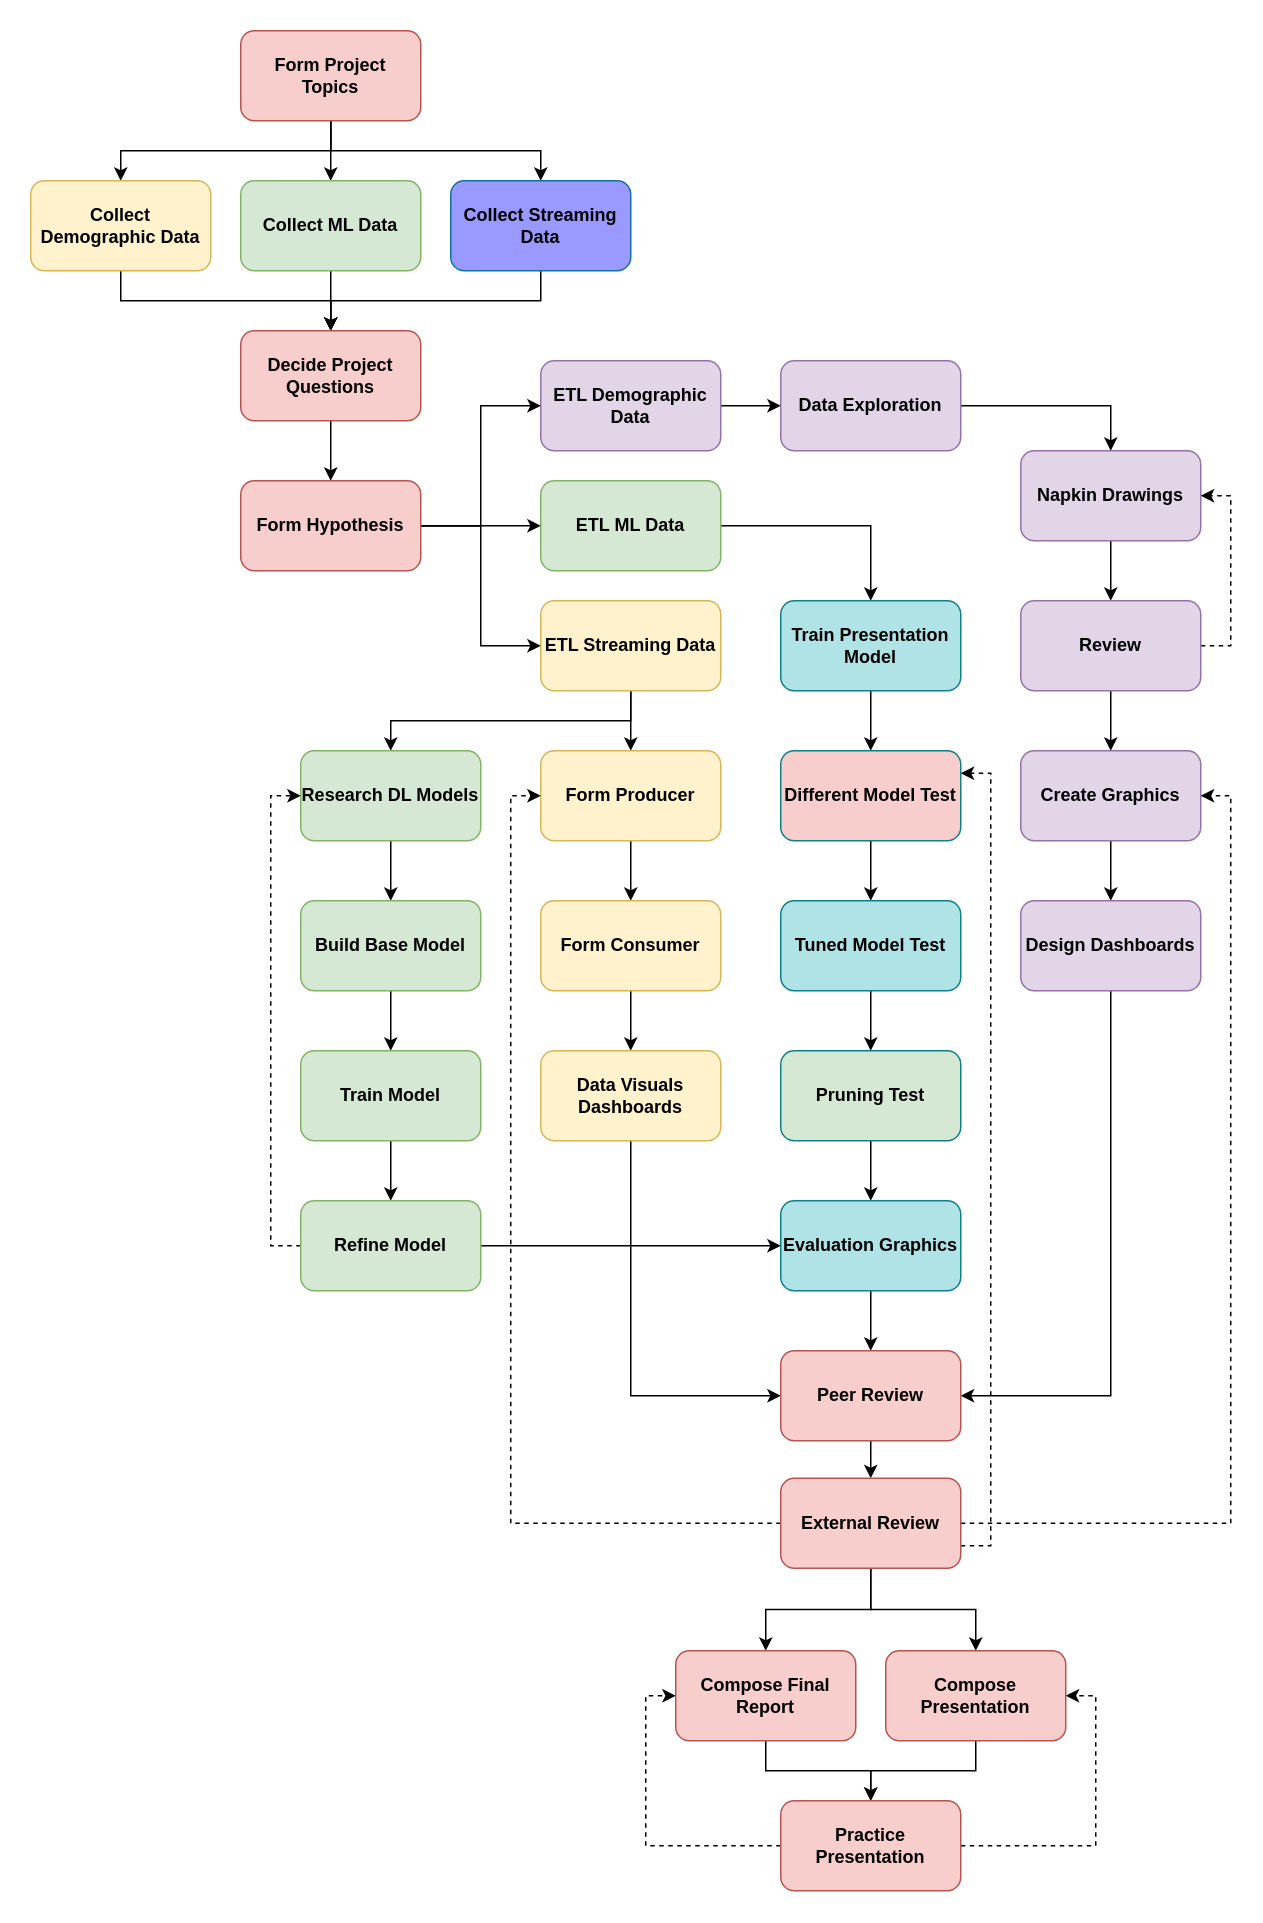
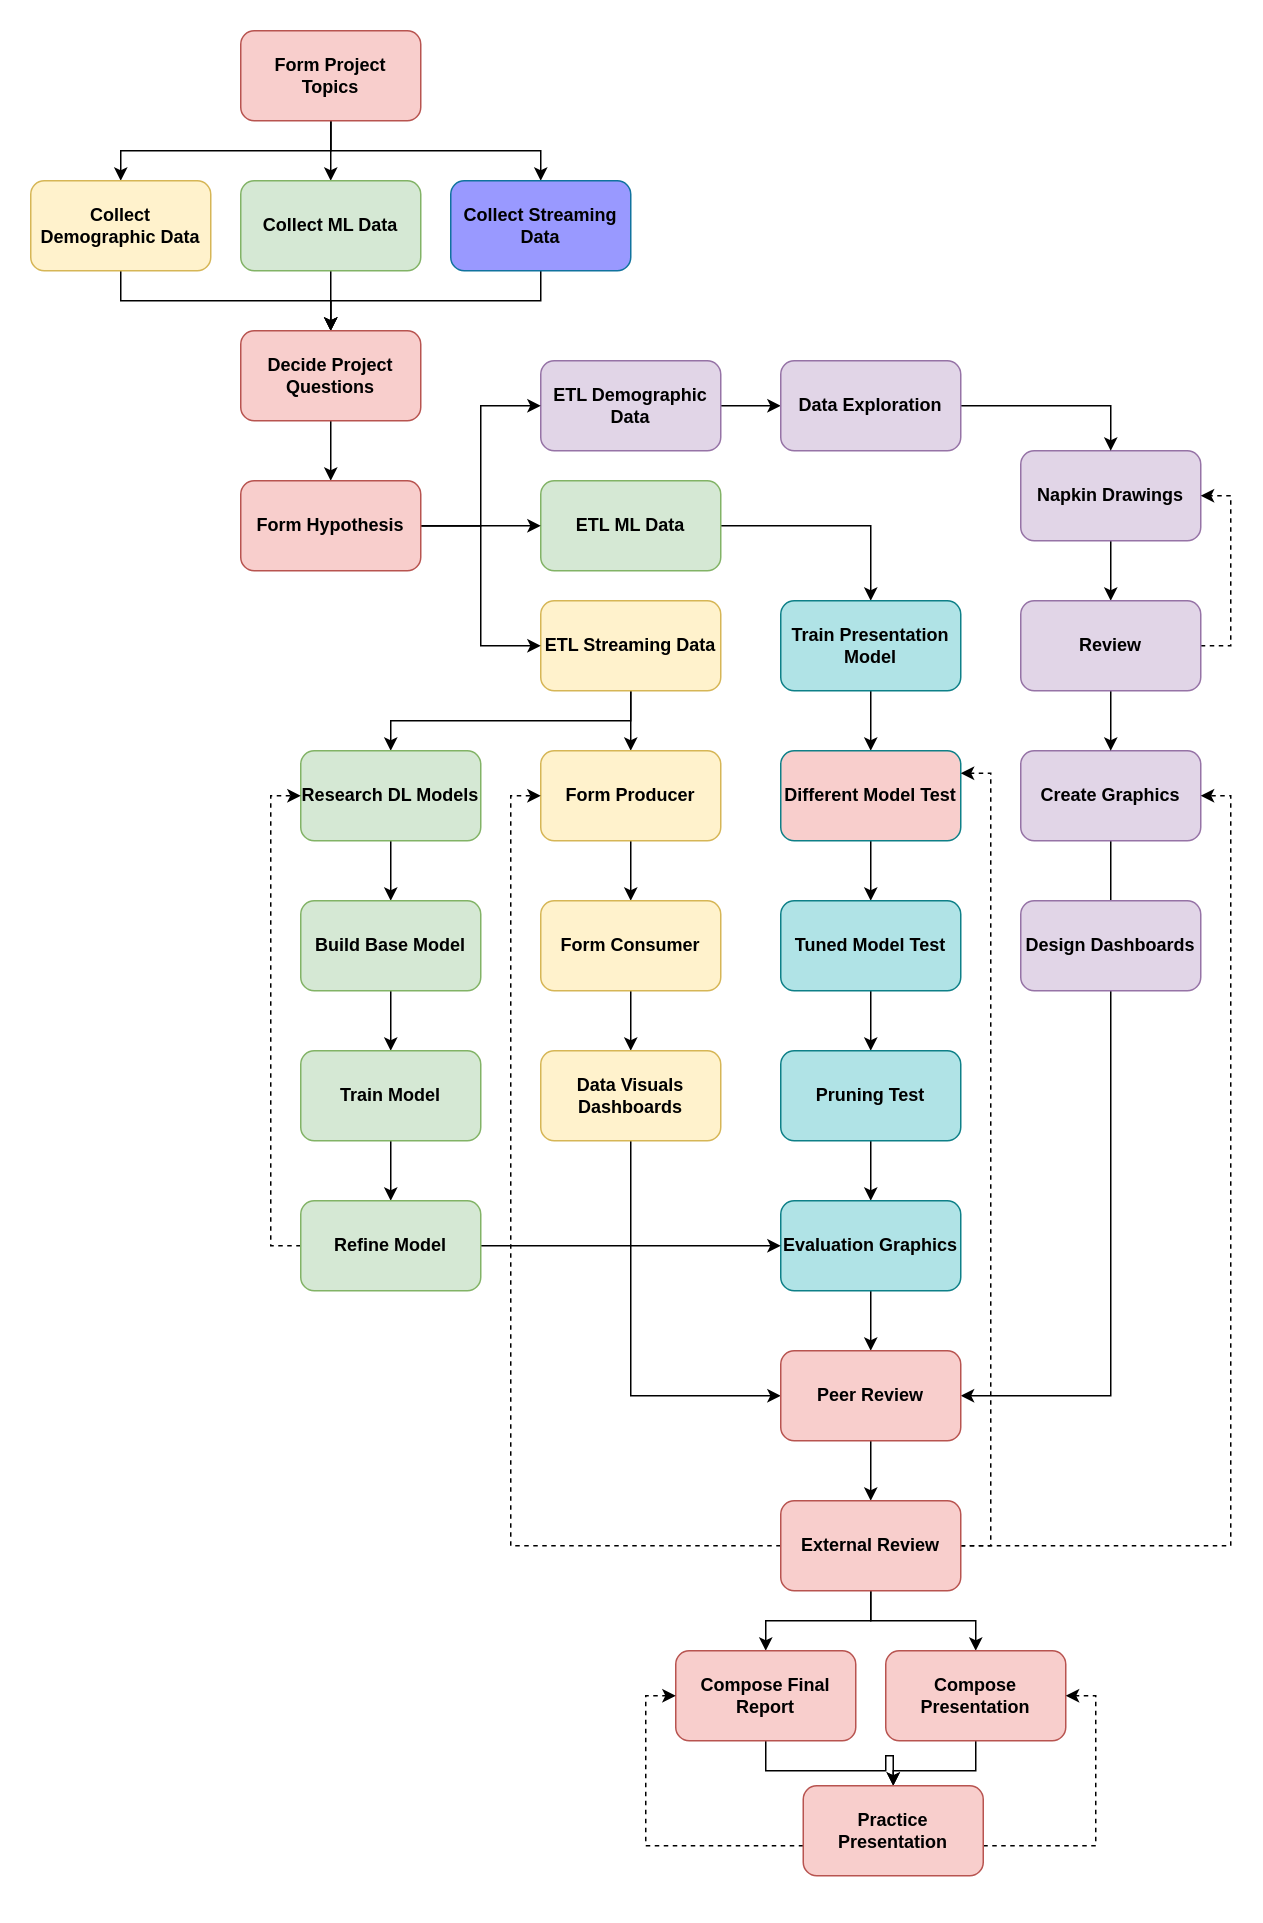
edge "Create Graphics" -> "Design Dashboards": arrowhead classic -> none
node "Pruning Test": fillcolor #d5e8d4 -> #b0e3e6
node "External Review": moved (871, 1523) -> (871, 1546)
node "Practice Presentation": moved (871, 1846) -> (893, 1831)
